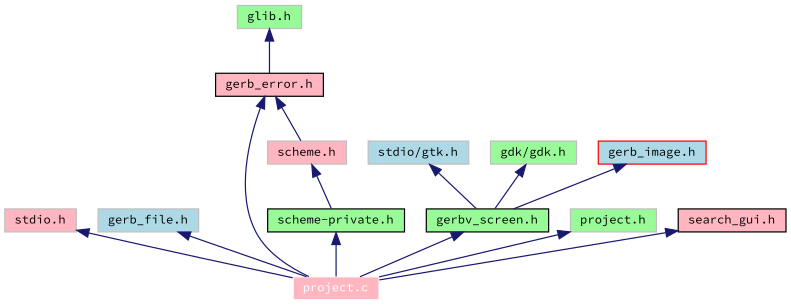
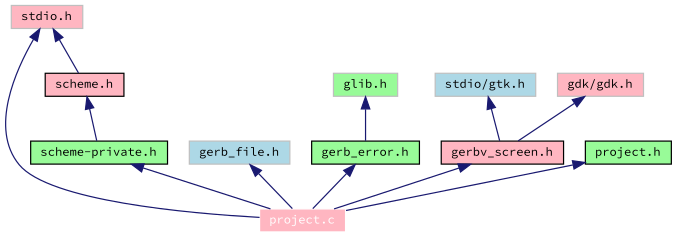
node "gerb_error.h": fillcolor lightpink -> palegreen
edge "scheme.h" -> "gerb_error.h": now "scheme.h" -> "stdio.h"
node "scheme.h": color grey75 -> black
node "gdk/gdk.h": fillcolor palegreen -> lightpink
node "gerb_image.h": removed
node "gerbv_screen.h": fillcolor palegreen -> lightpink
node "project.h": color grey75 -> black
node "search_gui.h": removed
